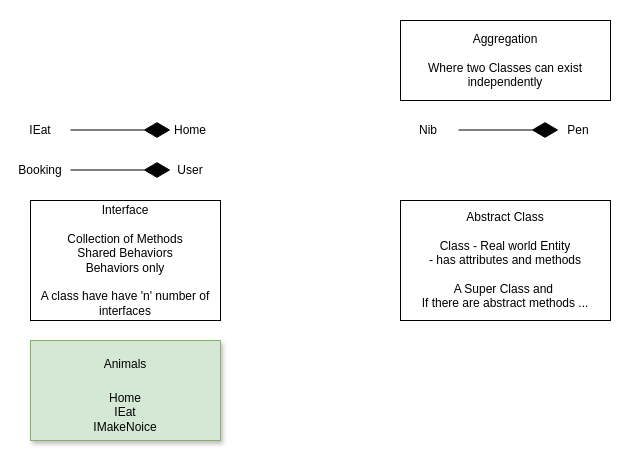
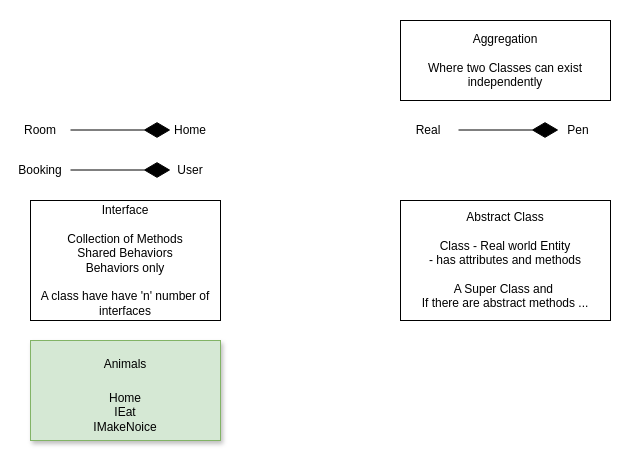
node "IEat": label "IEat" -> "Room"
node "Nib": label "Nib" -> "Real"
